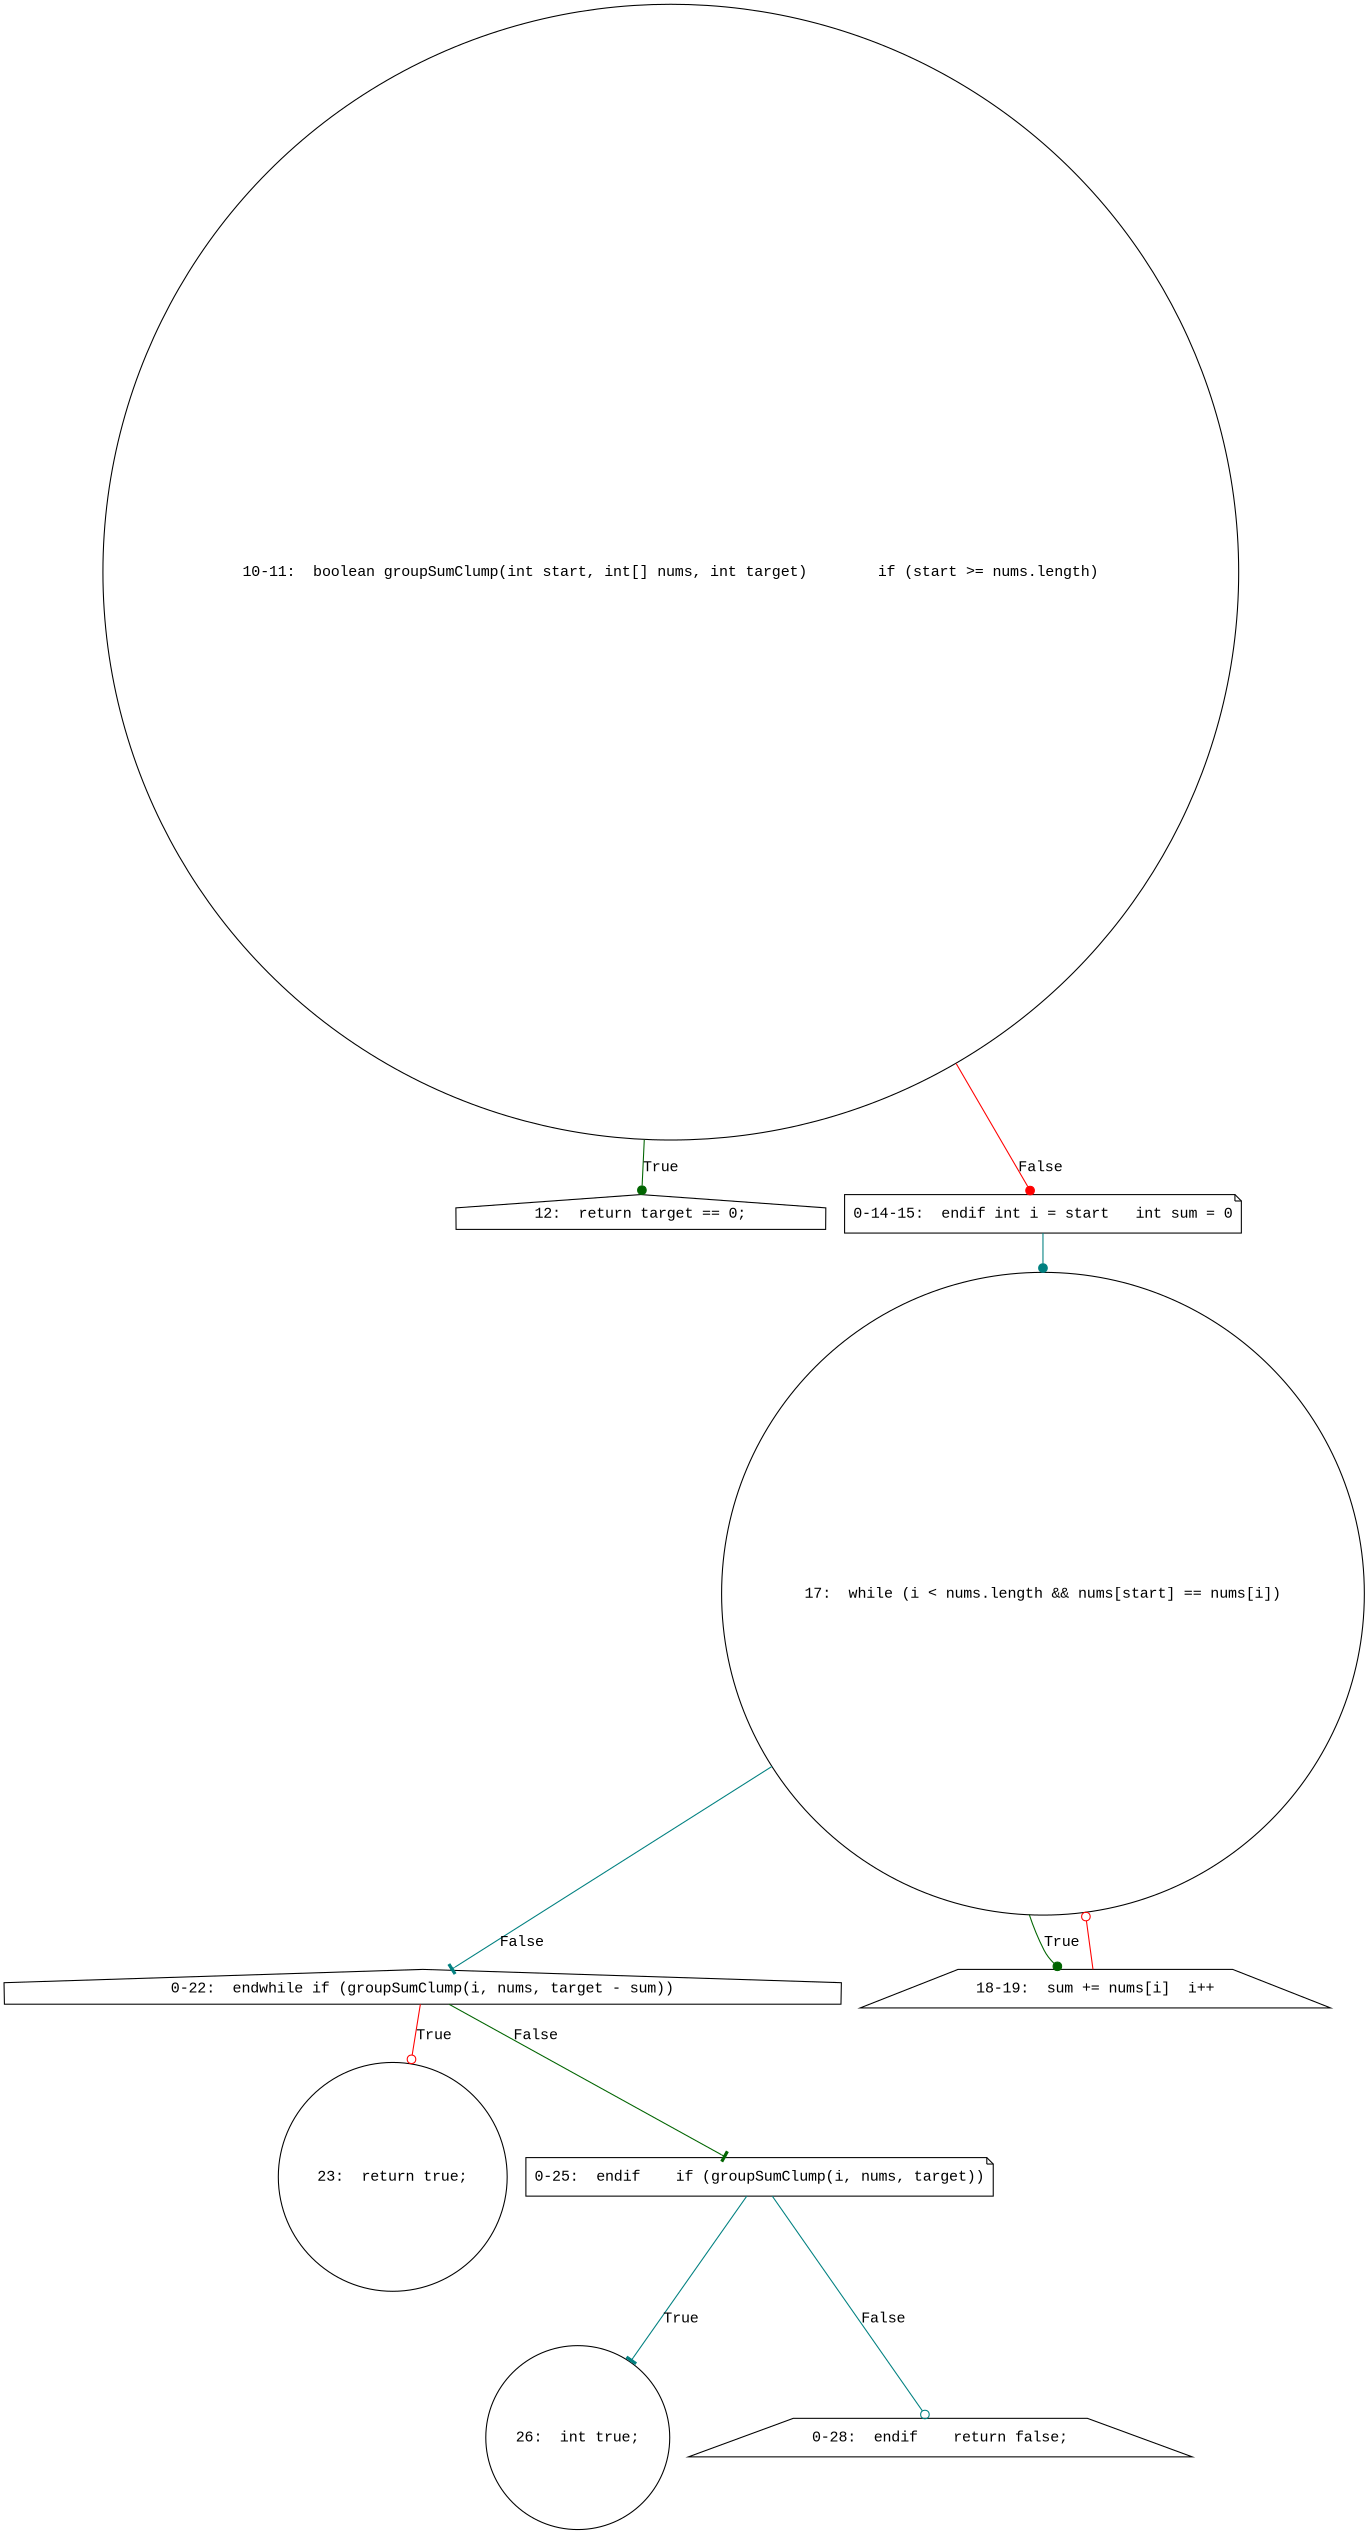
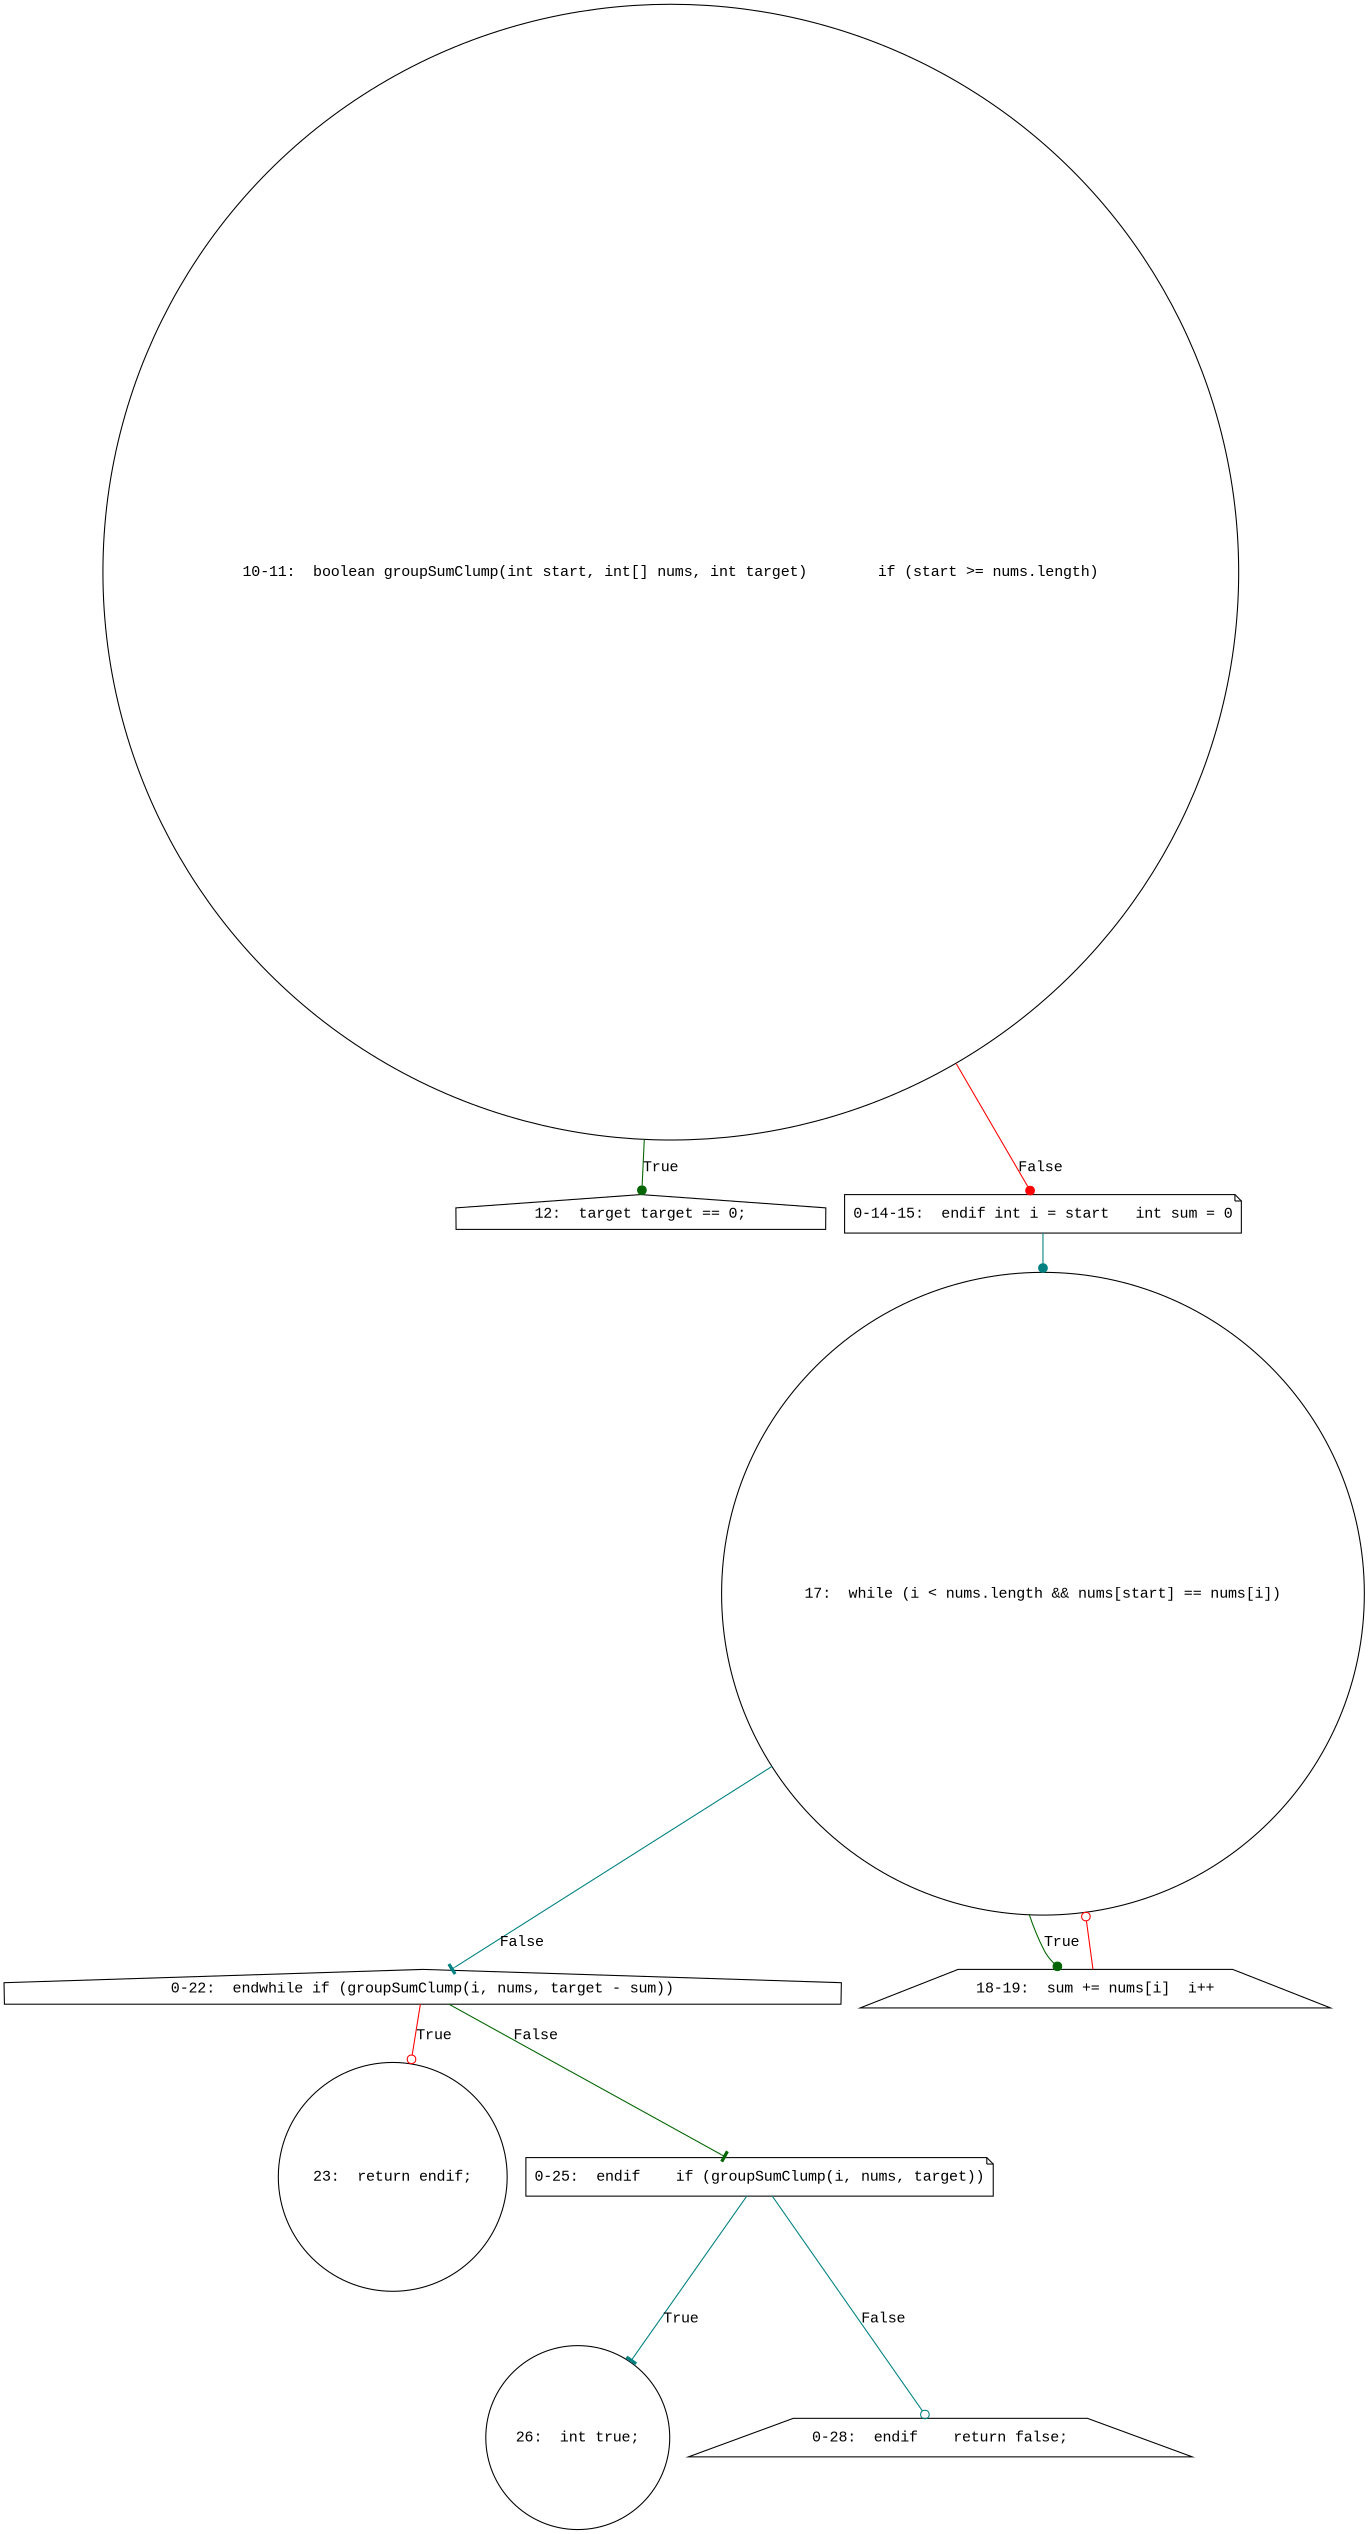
node "12:  return target == 0;": label "12:  return target == 0;" -> "12:  target target == 0;"
node "23:  return true;": label "23:  return true;" -> "23:  return endif;"
